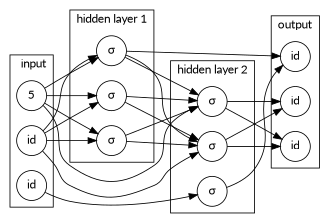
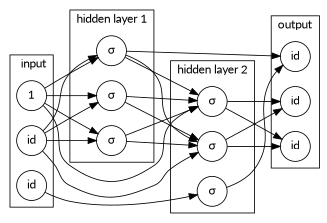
node "5": label "5" -> "1"
